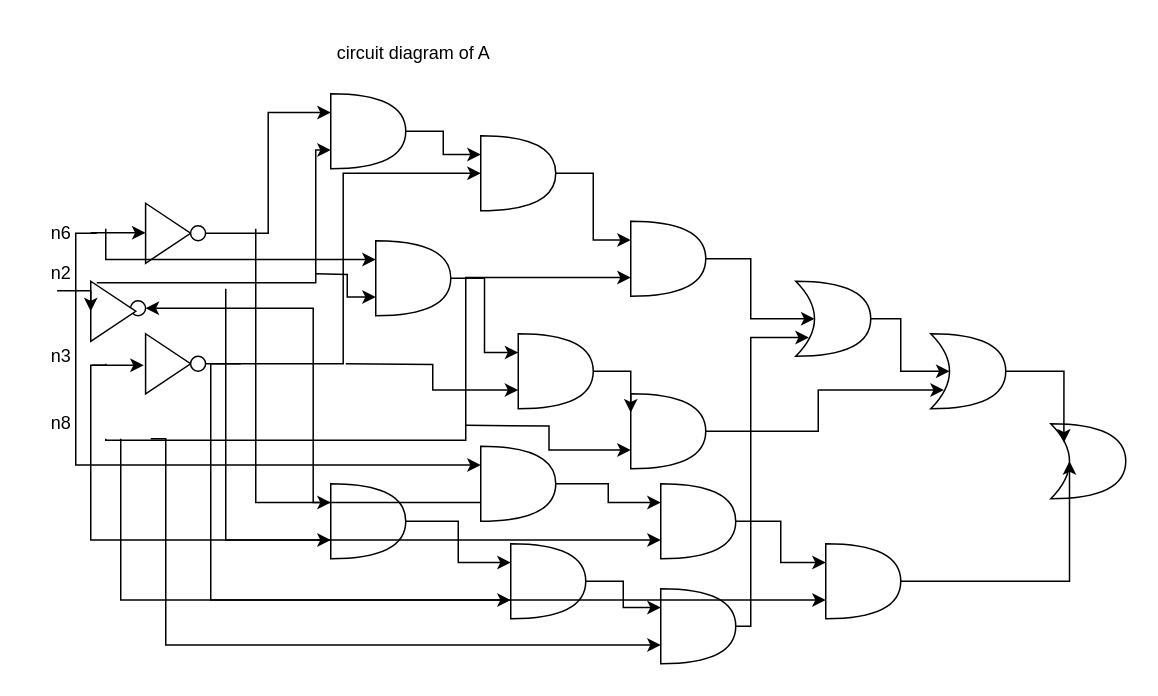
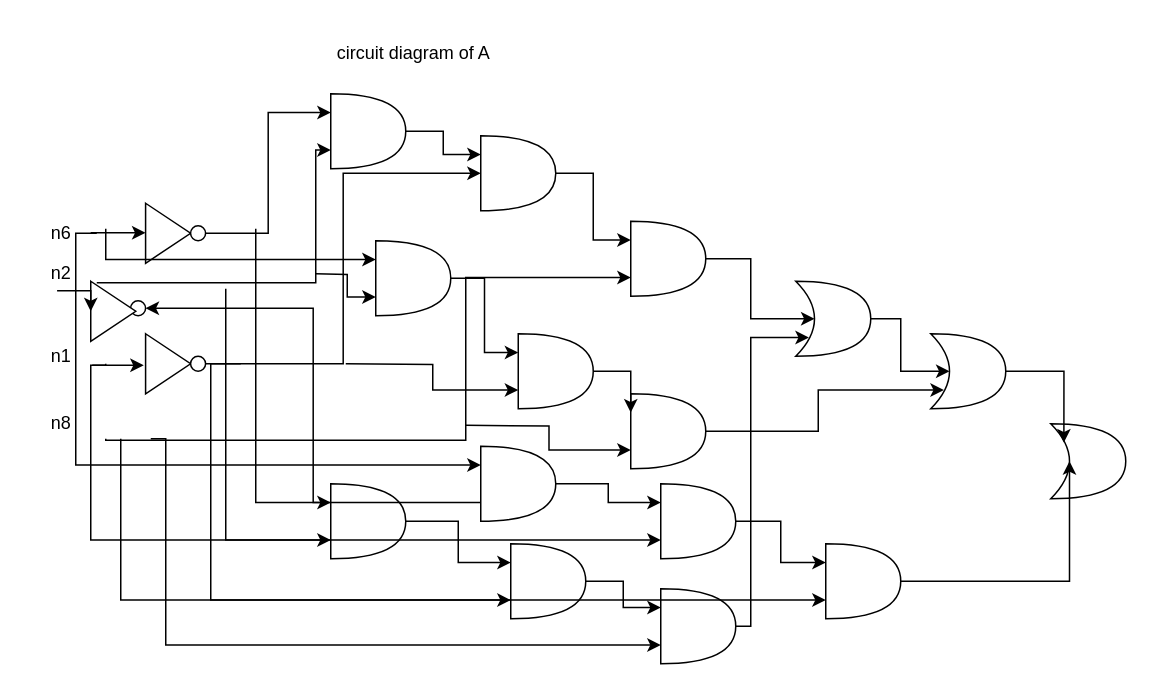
node "n3": label "n3" -> "n1"
